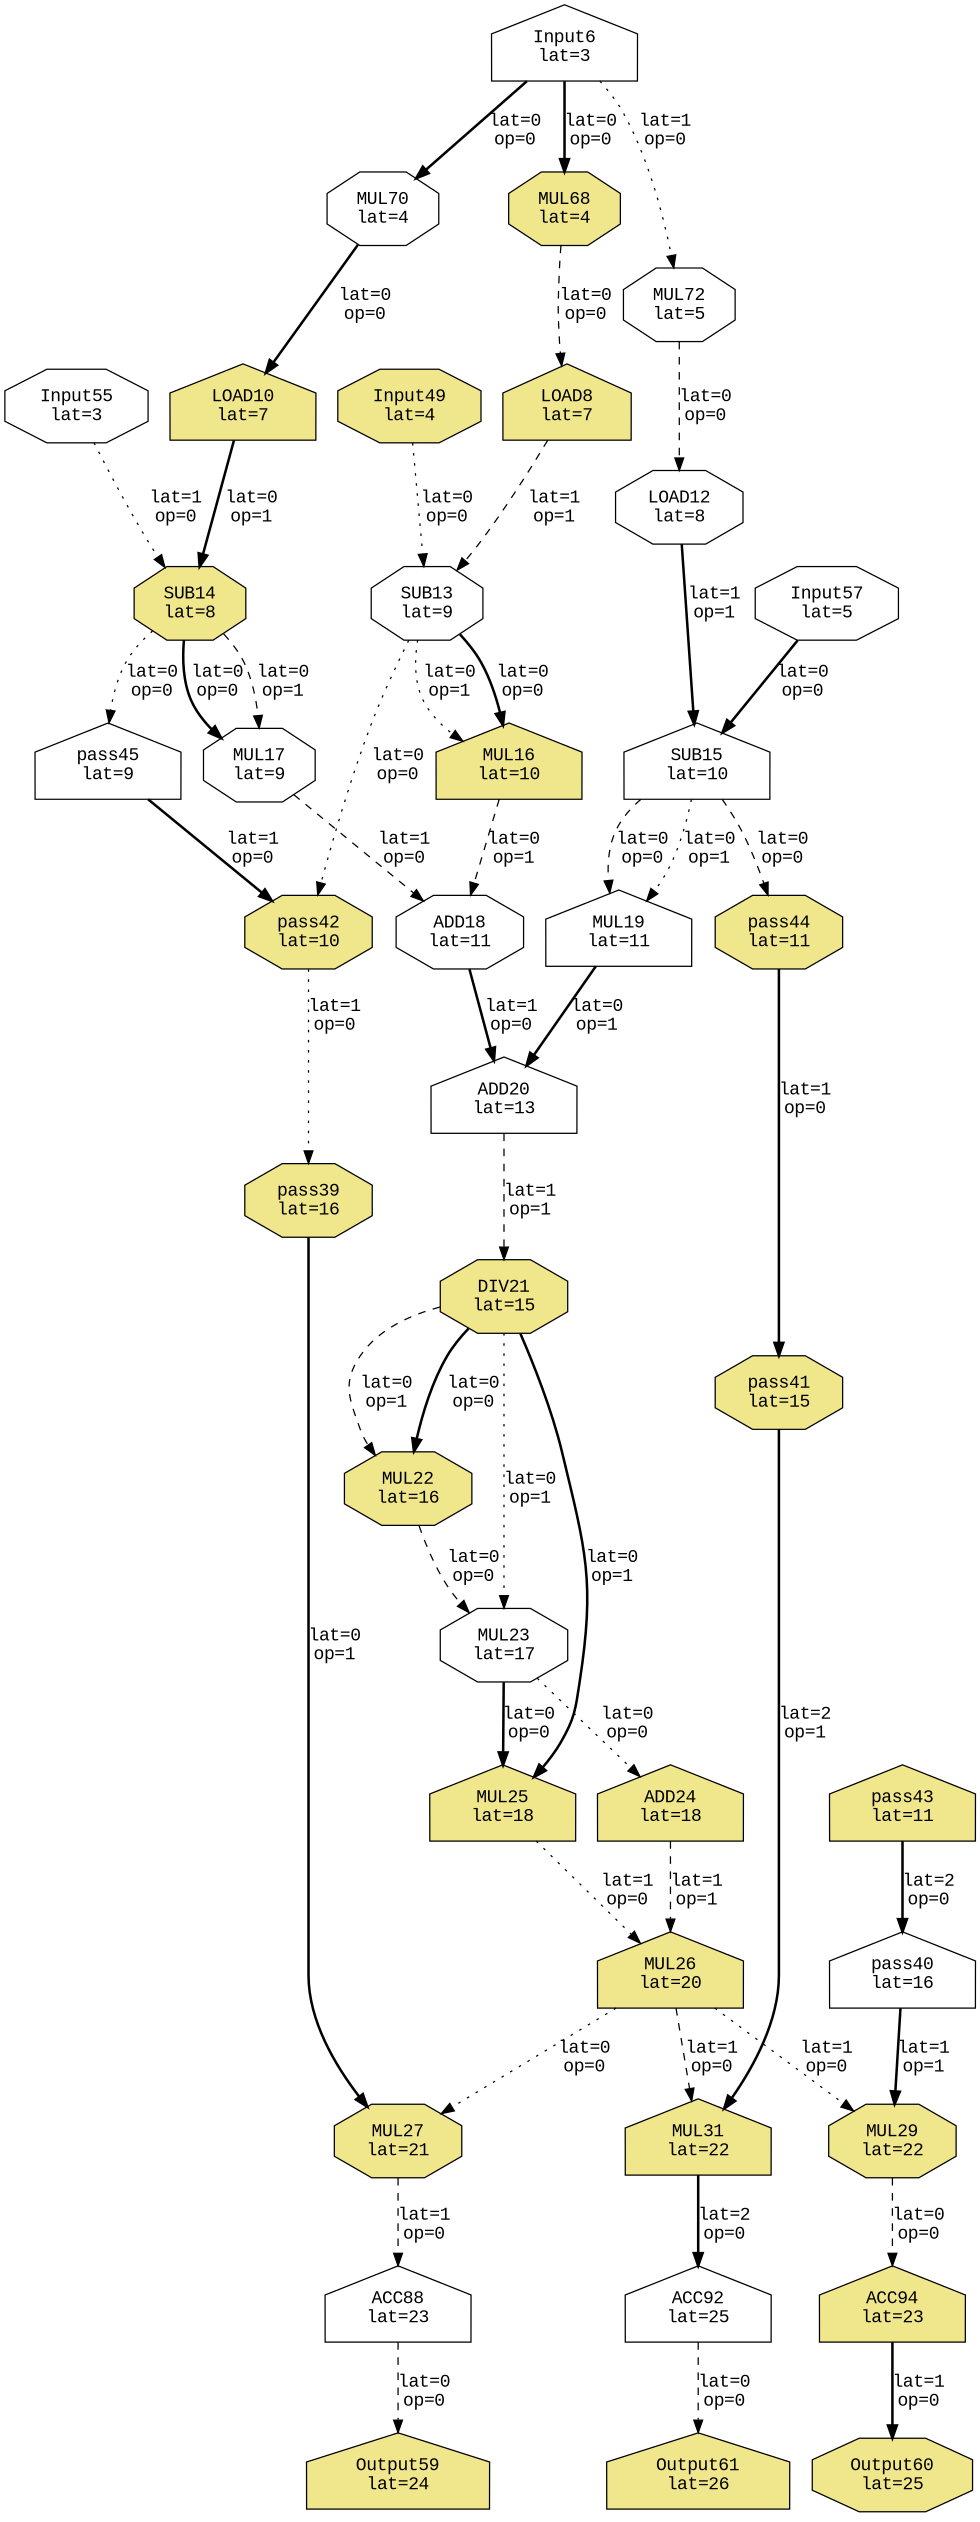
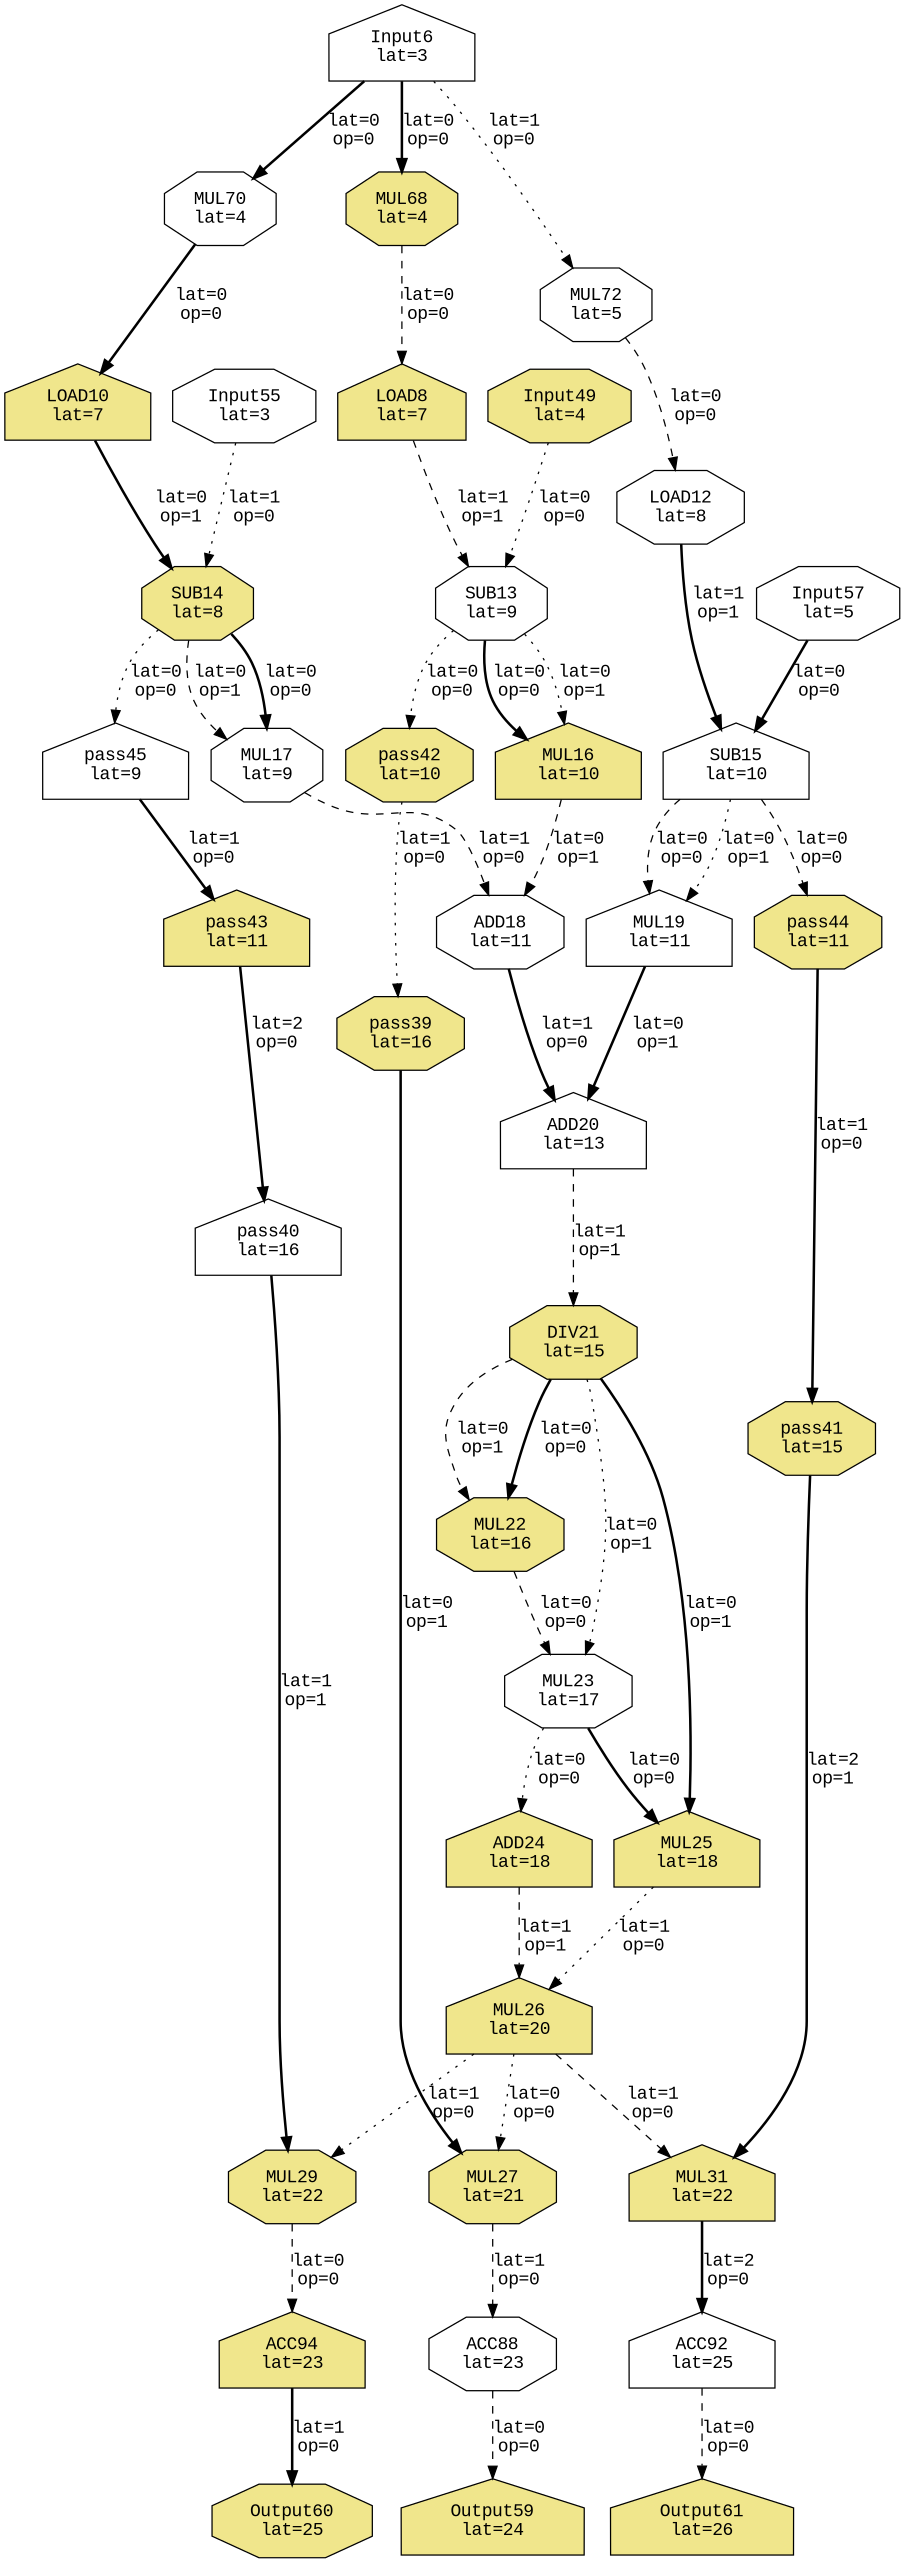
edge "pass45 lat=9" -> "pass42 lat=10": now "pass45 lat=9" -> "pass43 lat=11"
node "ACC88 lat=23": shape house -> octagon
